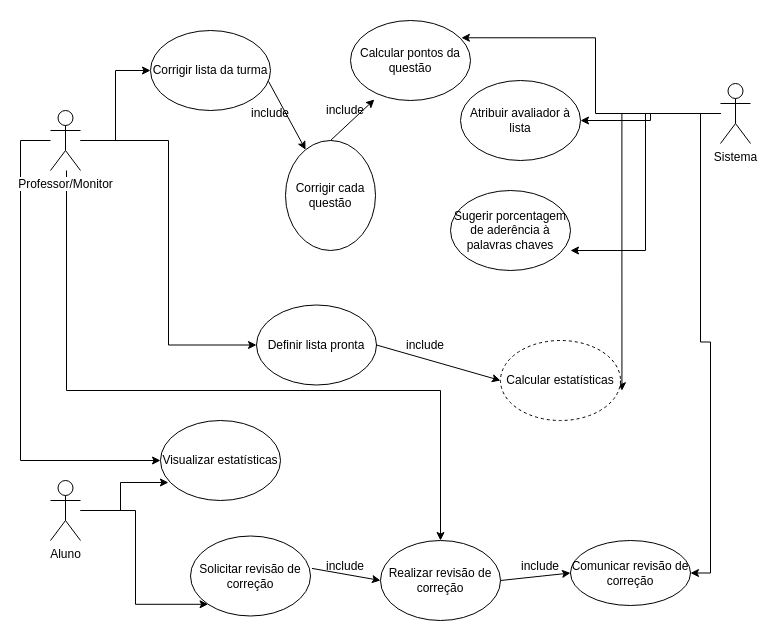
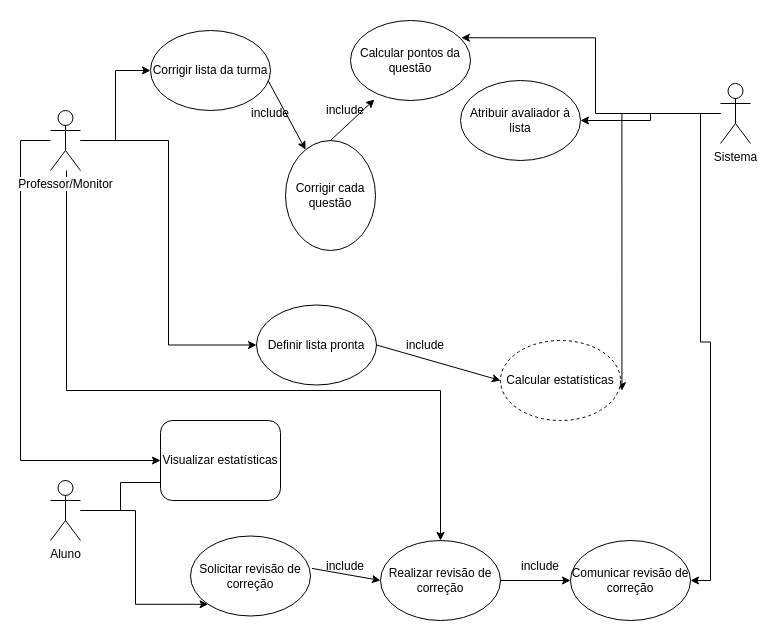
edge "Sistema" -> "Sugerir porcentagem de aderência à palavras chaves": removed
node "Sugerir porcentagem de aderência à palavras chaves": removed
node "Visualizar estatísticas": shape ellipse -> rounded rectangle
node "Comunicar revisão de correção": size 120x65 -> 120x80
